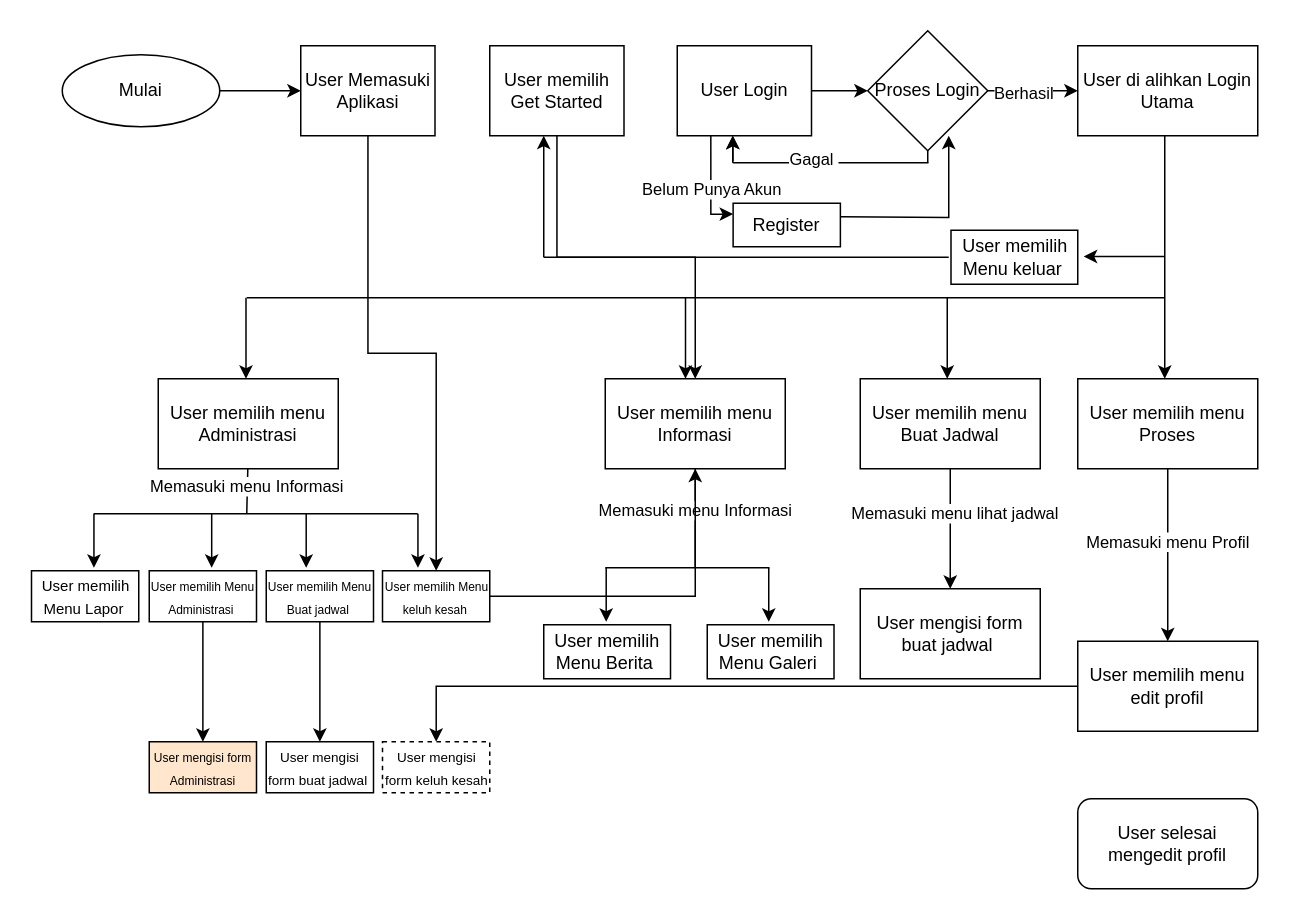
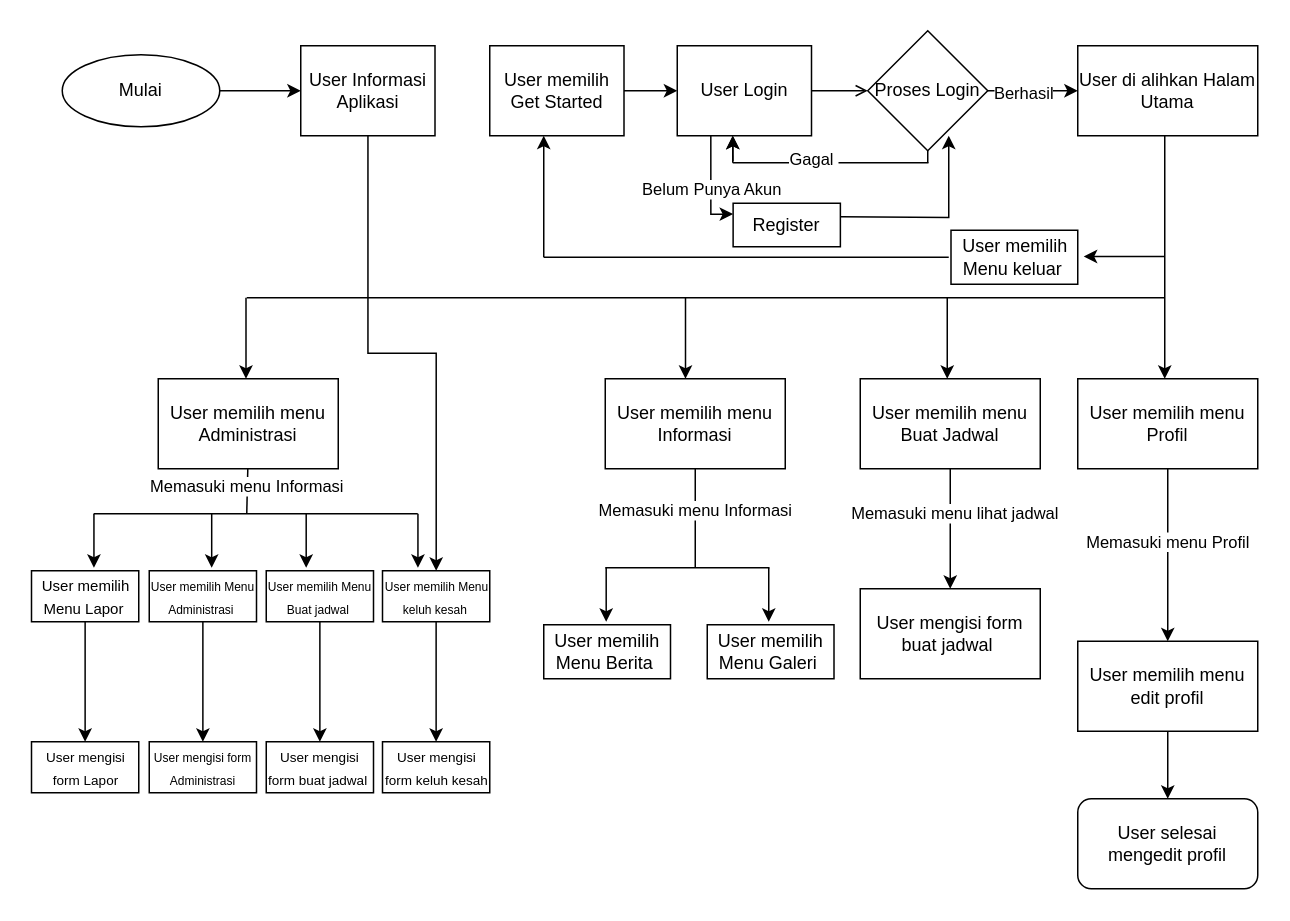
node "User Memasuki Aplikasi": label "User Memasuki Aplikasi" -> "User Informasi Aplikasi"
edge "User Login" -> "Proses Login": arrowhead classic -> open
node "User di alihkan Login Utama": label "User di alihkan Login Utama" -> "User di alihkan Halam Utama"
edge "User memilih Get Started" -> "User memilih menu Informasi": now "User memilih Get Started" -> "User Login"
node "User memilih menu Proses": label "User memilih menu Proses" -> "User memilih menu Profil"
edge "User memilih Menu keluh kesah" -> "User memilih menu Informasi": now "User memilih Menu keluh kesah" -> "User mengisi form keluh kesah"
edge "User memilih Menu Lapor" -> "User mengisi form Lapor": added
edge "User memilih menu edit profil" -> "User mengisi form keluh kesah": now "User memilih menu edit profil" -> "User selesai mengedit profil"
node "User mengisi form Lapor": added
node "User mengisi form Administrasi": fillcolor #ffe6cc -> #ffffff
node "User mengisi form keluh kesah": style dashed -> solid
